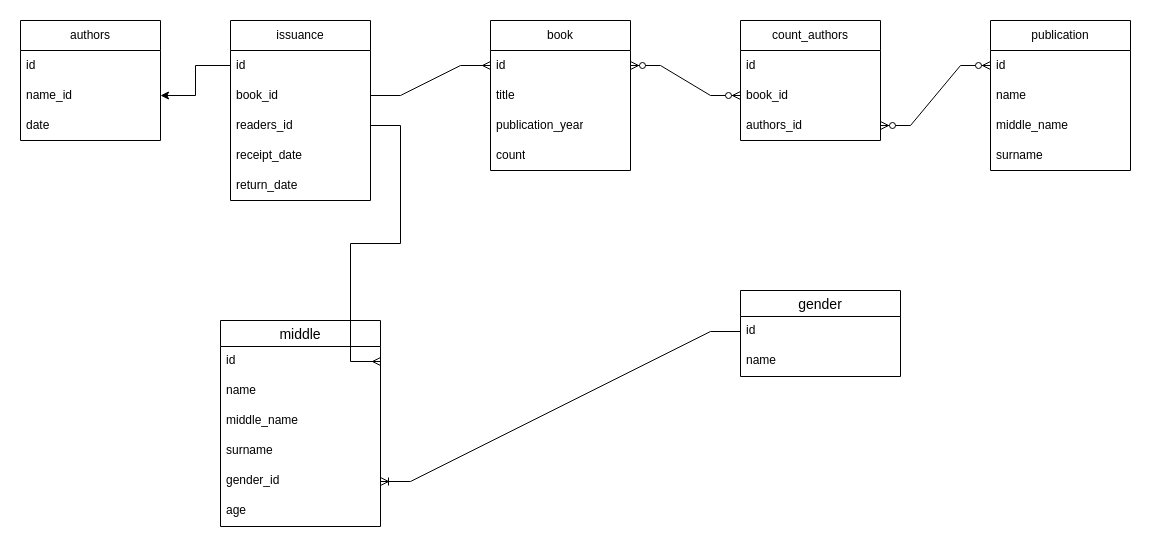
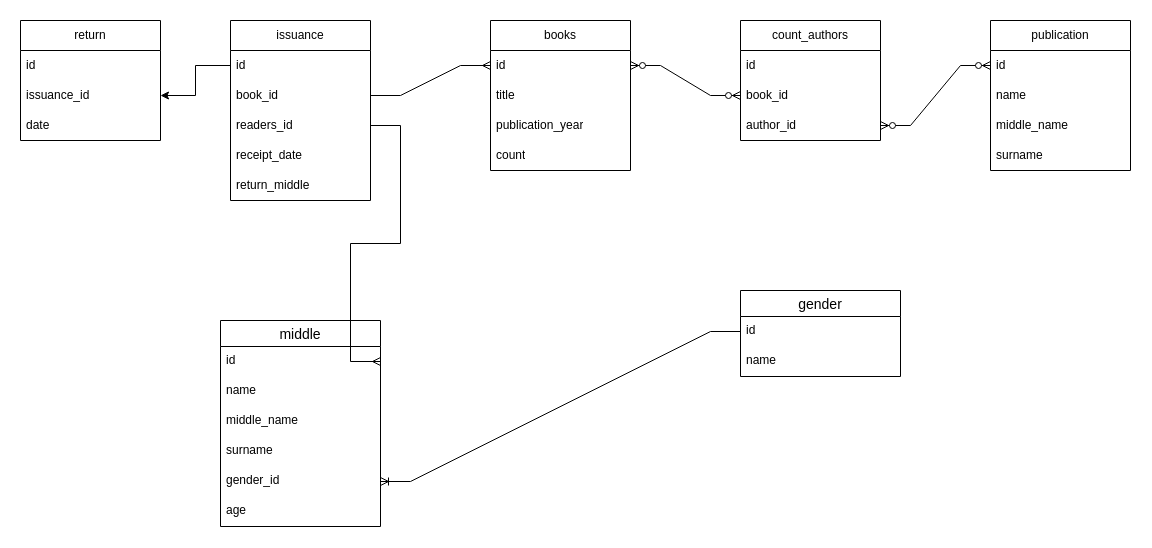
node "authors": label "authors" -> "return"
node "book": label "book" -> "books"
node "name_id": label "name_id" -> "issuance_id"
node "authors_id": label "authors_id" -> "author_id"
node "return_date": label "return_date" -> "return_middle"
